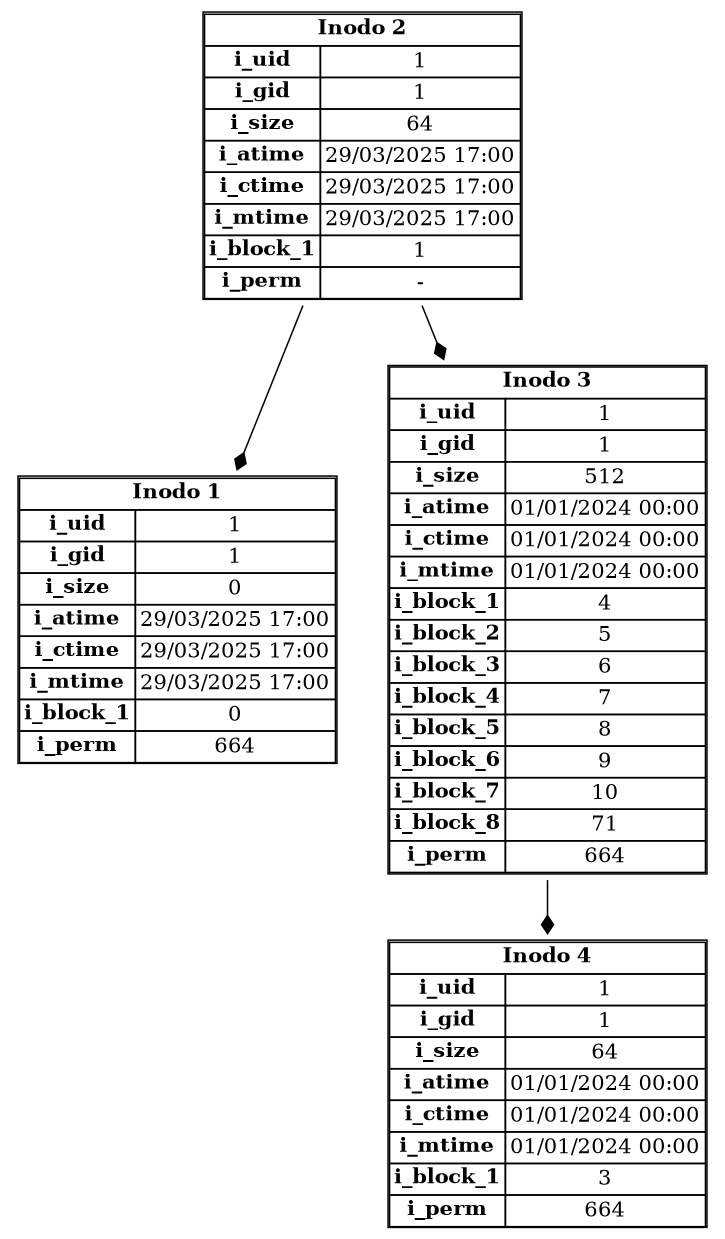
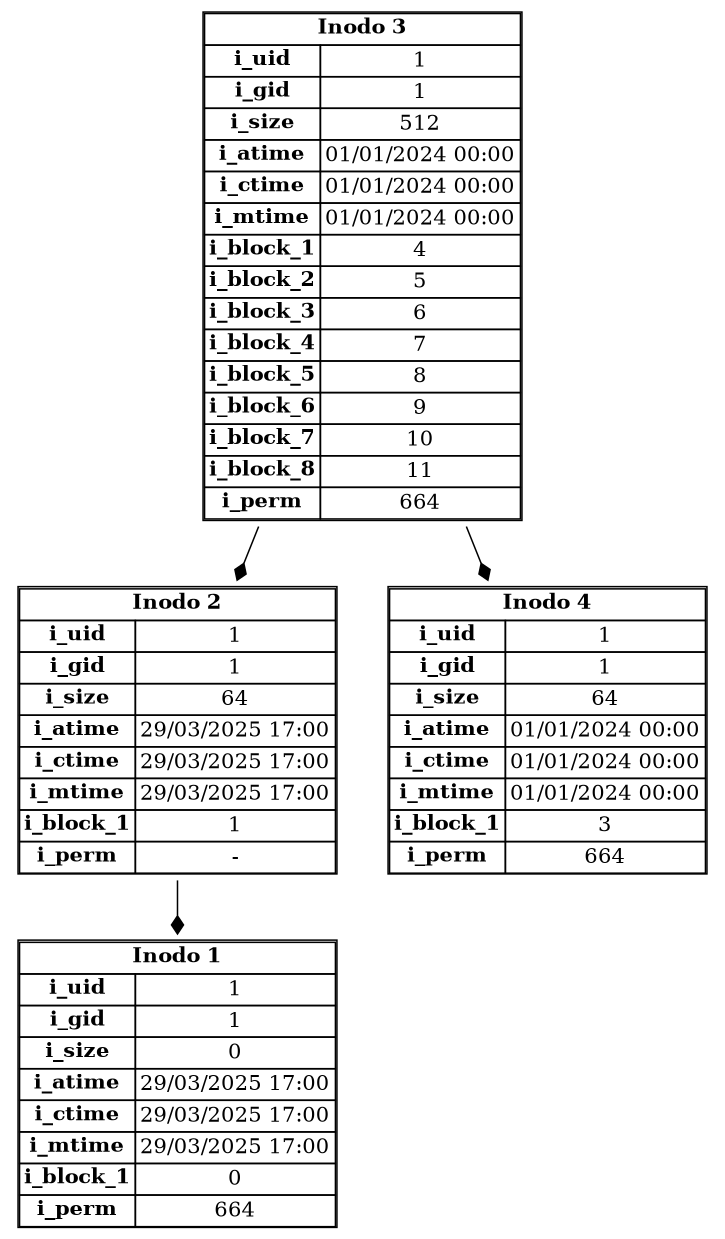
edge "Inodo 2" -> "Inodo 3": reversed
node "Inodo 3": text "71" -> "11"
